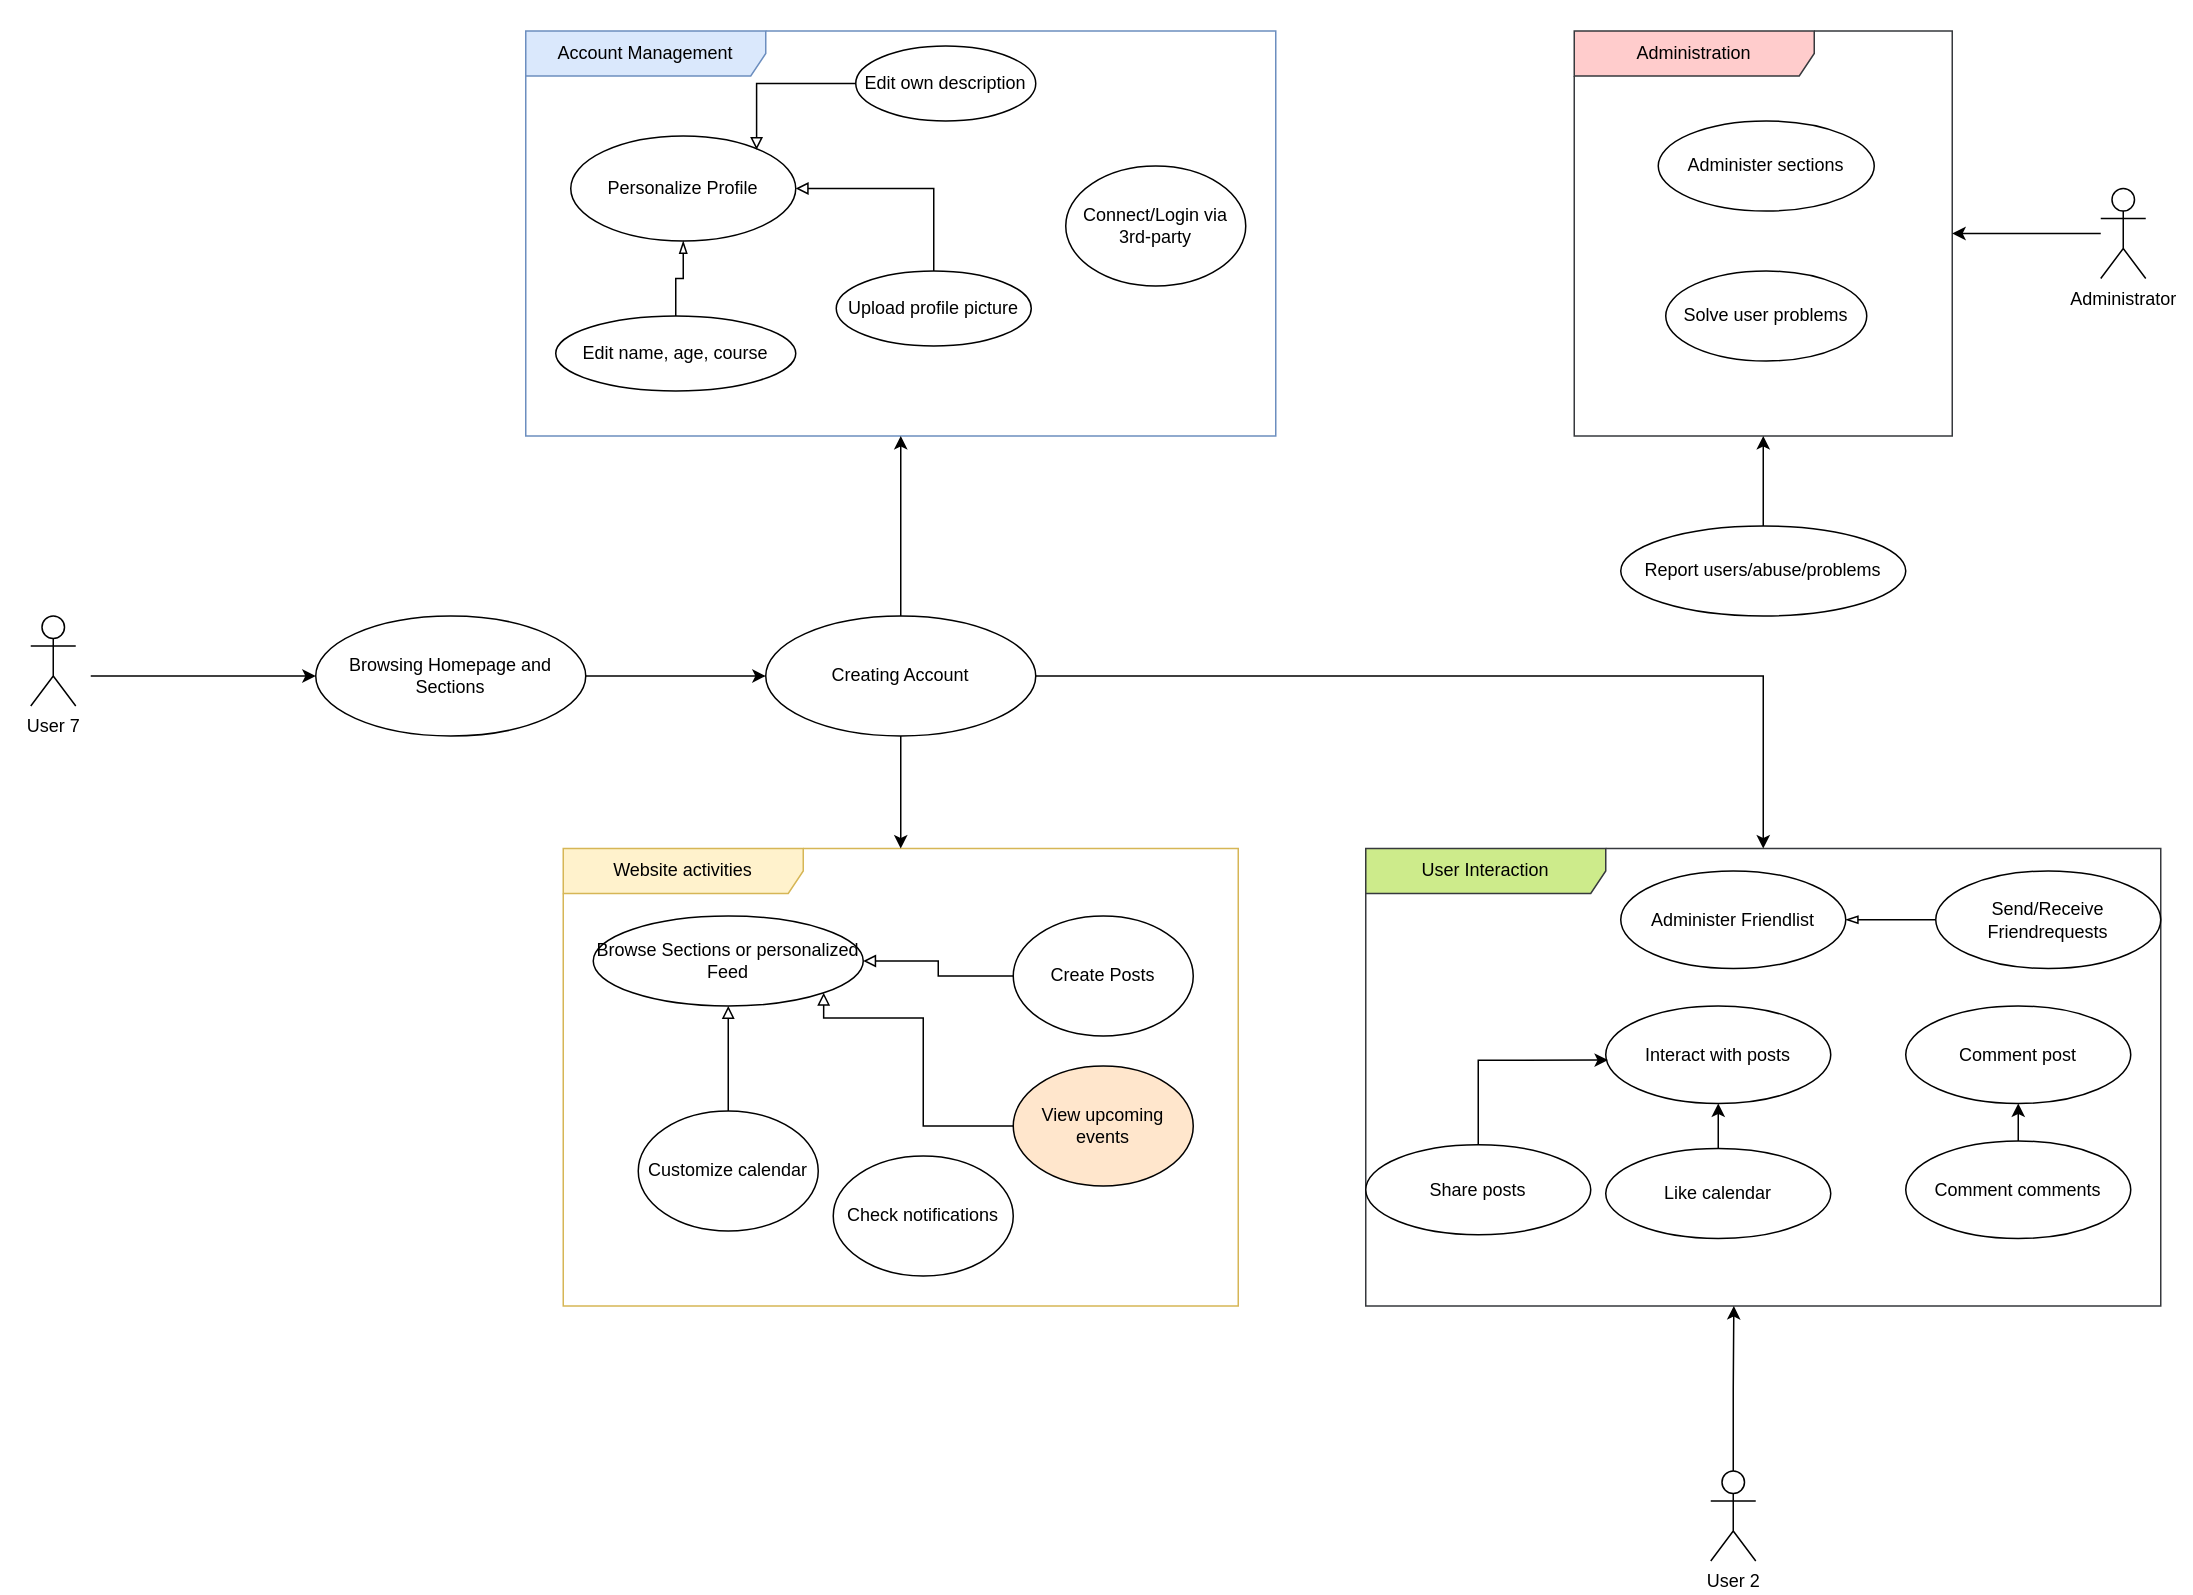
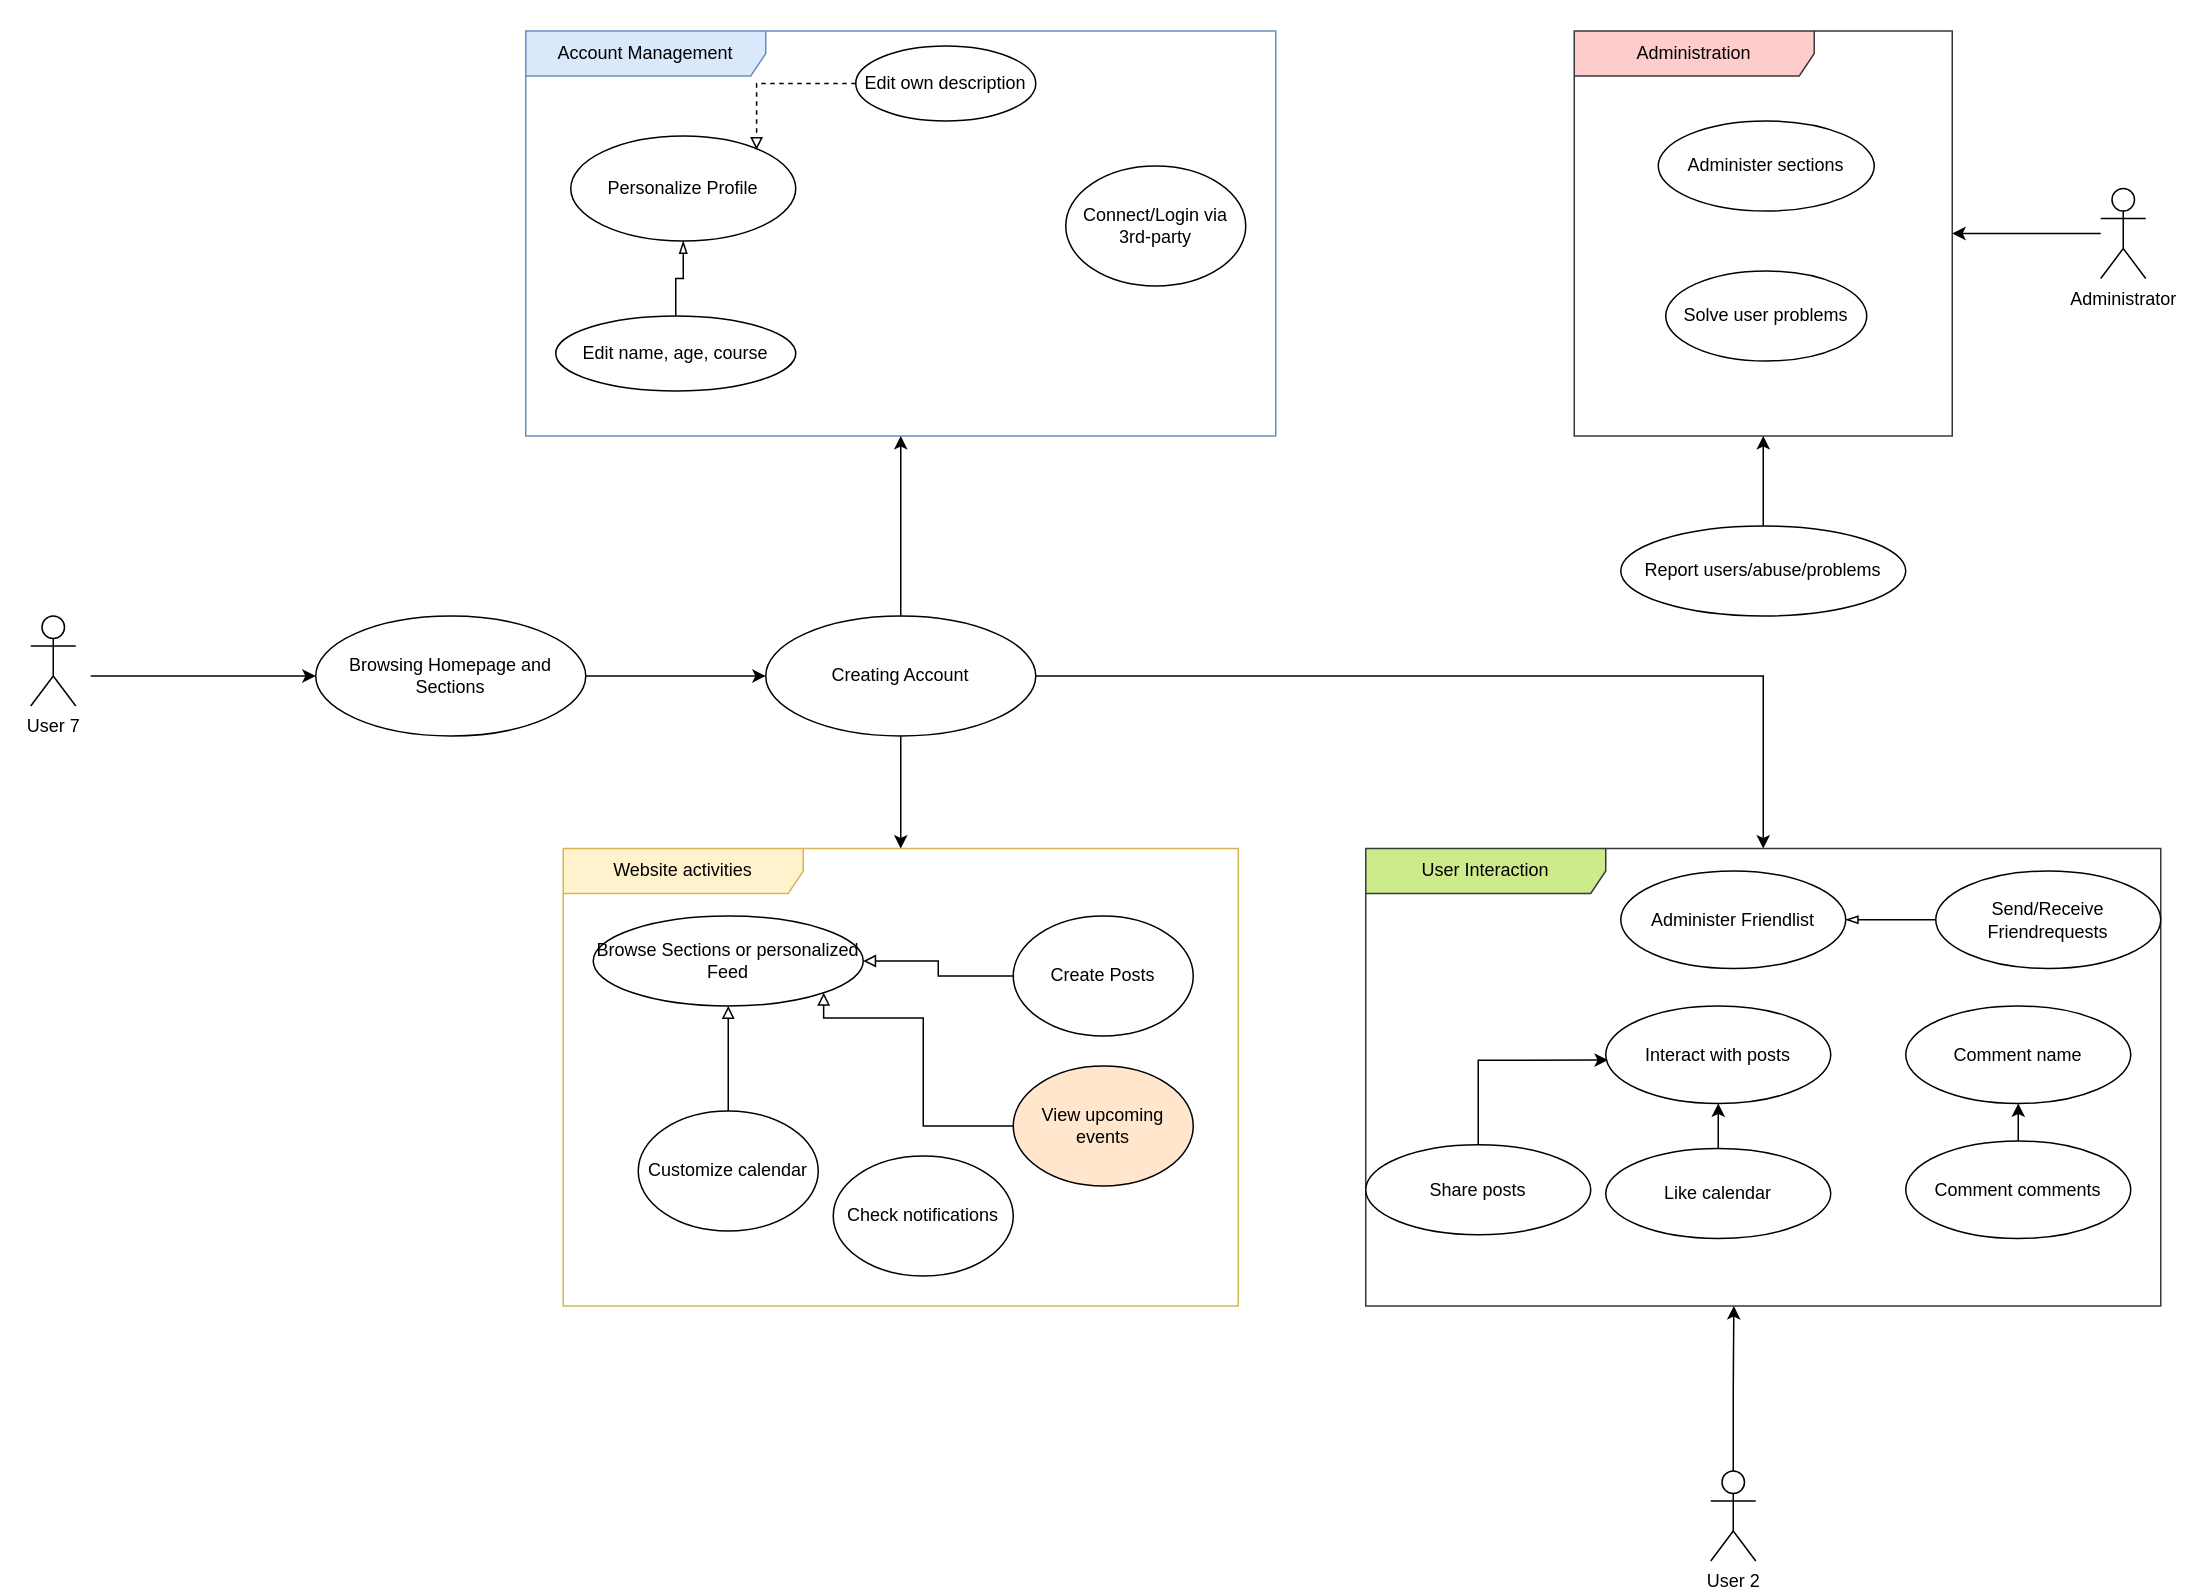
edge "Edit own description" -> "Personalize Profile": style solid -> dashed
edge "Upload profile picture" -> "Personalize Profile": removed
node "Upload profile picture": removed
node "Comment post": label "Comment post" -> "Comment name"
